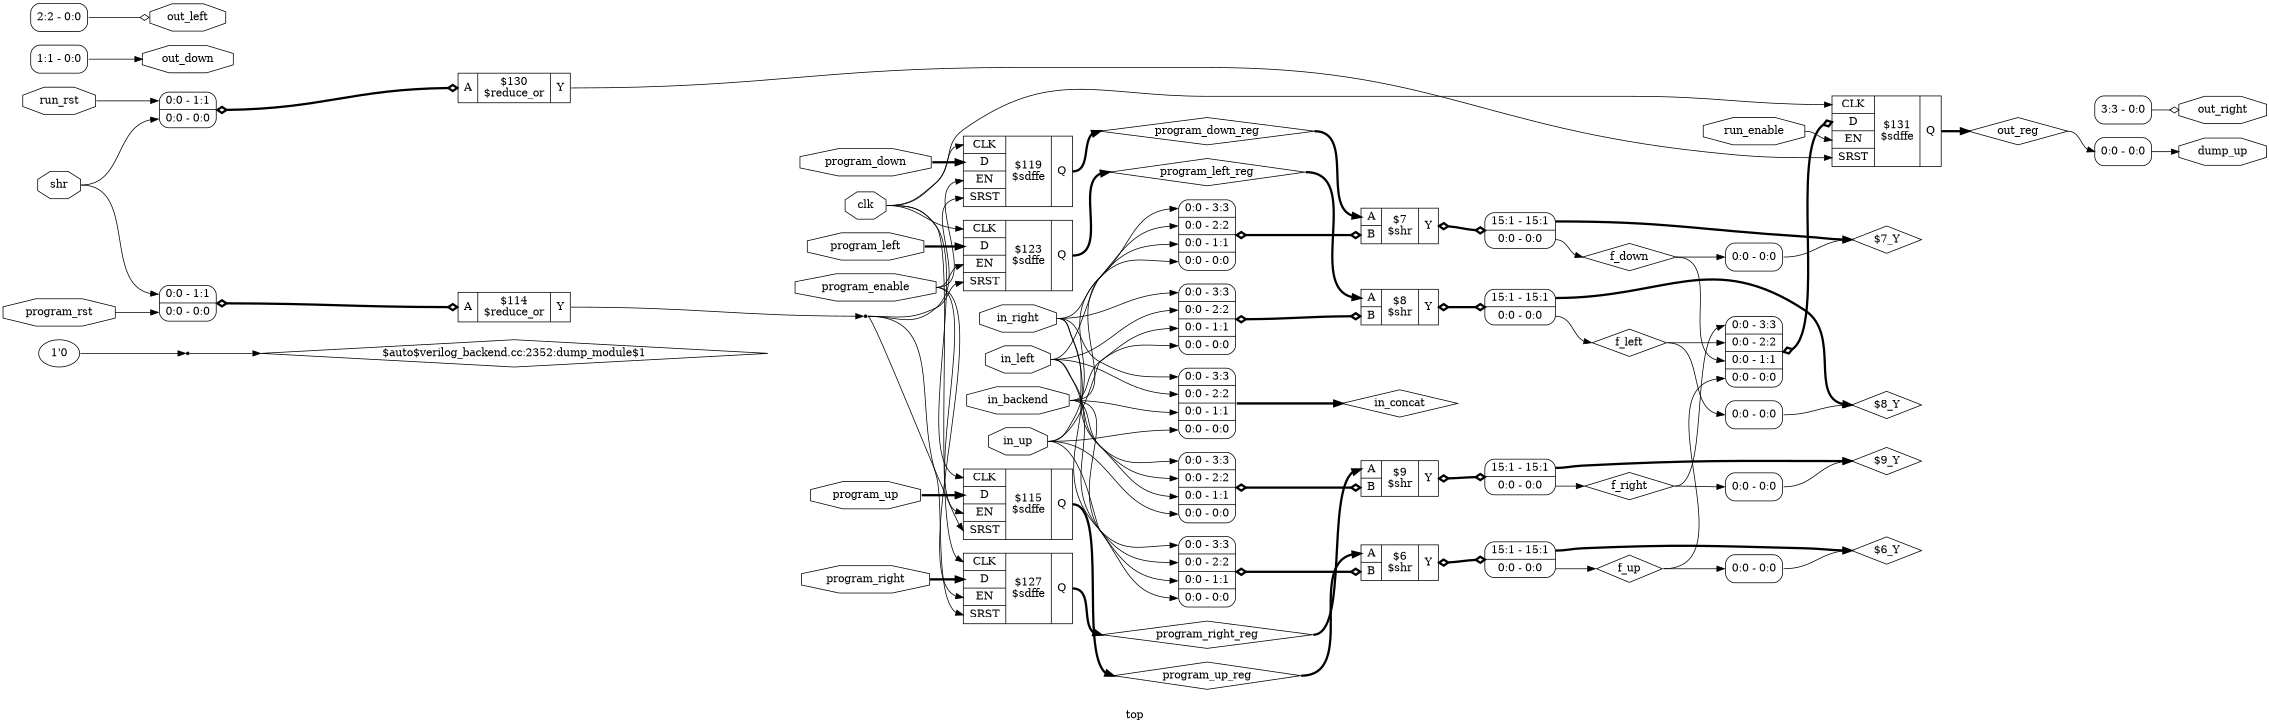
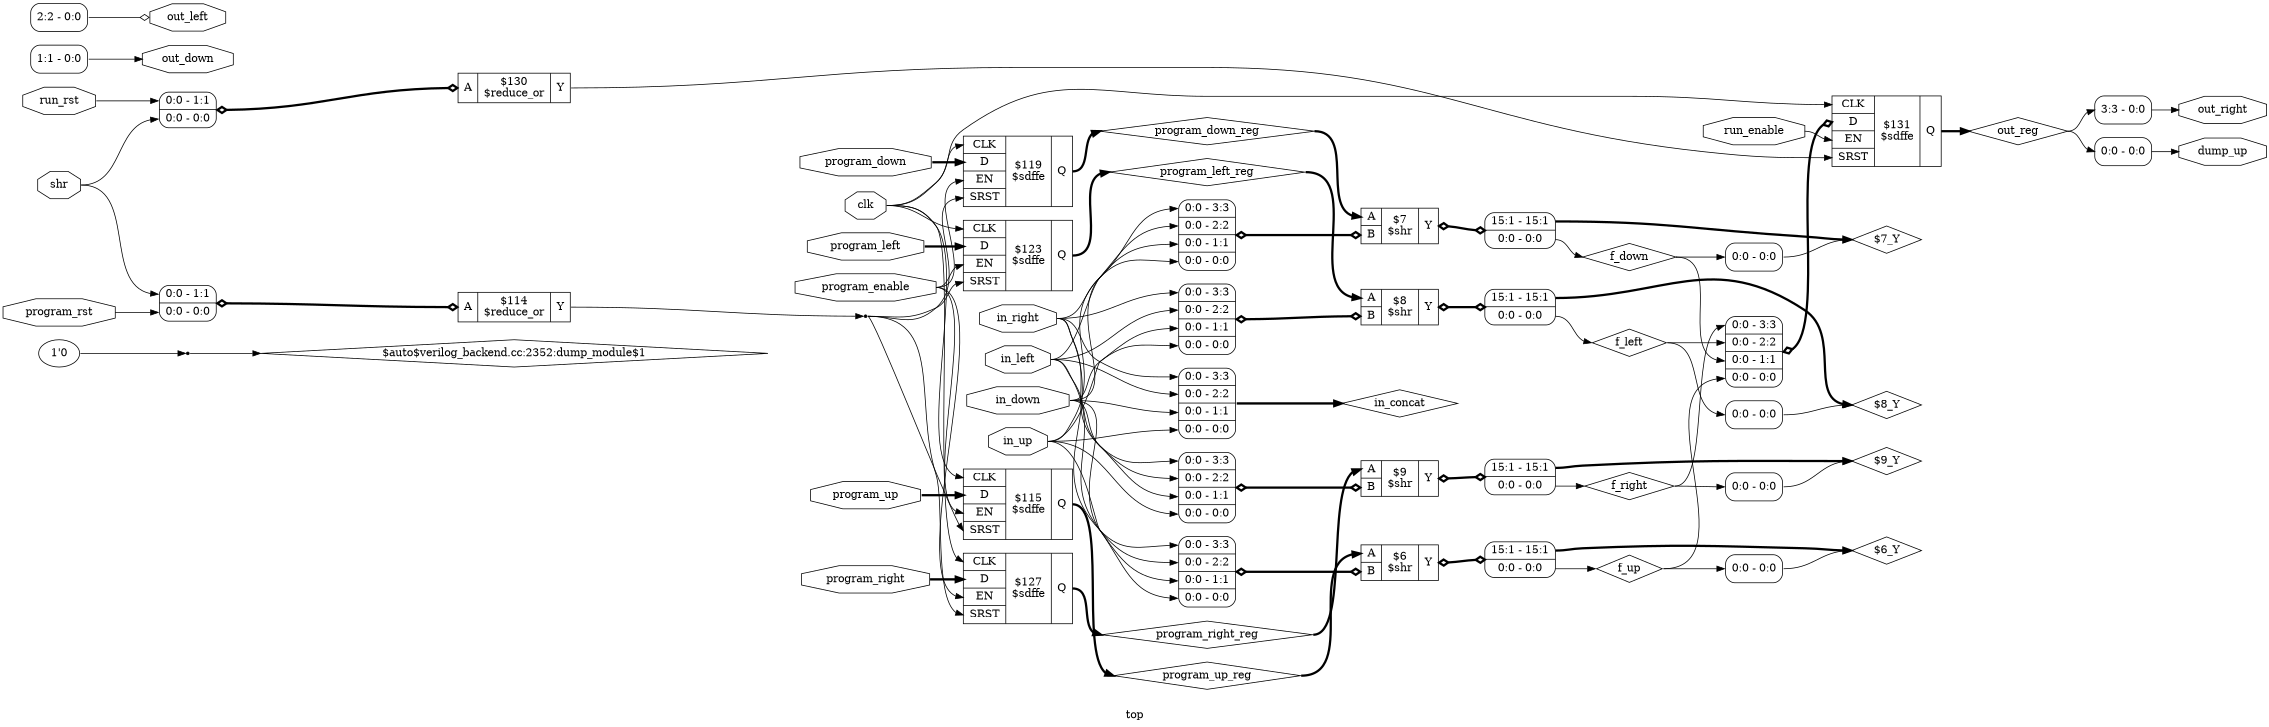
edge "3:3 - 0:0" -> "out_right": arrowhead odiamond -> normal
edge "out_reg" -> "3:3 - 0:0": added
node "in_backend": label "in_backend" -> "in_down"
